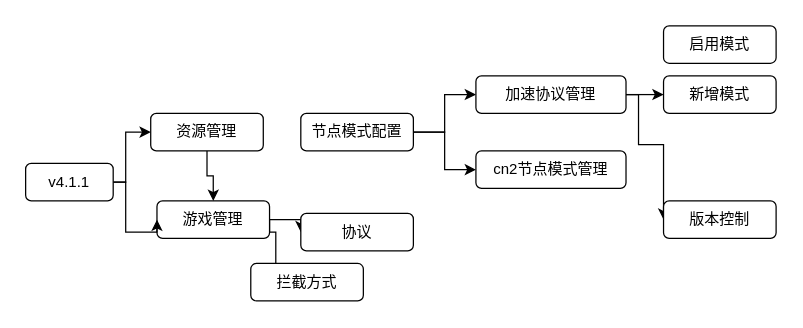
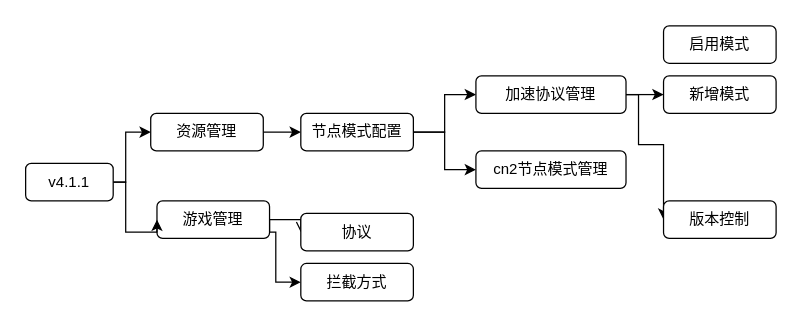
edge "资源管理" -> "游戏管理": now "资源管理" -> "节点模式配置"
edge "游戏管理" -> "协议": arrowhead classic -> open
node "拦截方式": moved (307, 282) -> (357, 282)
